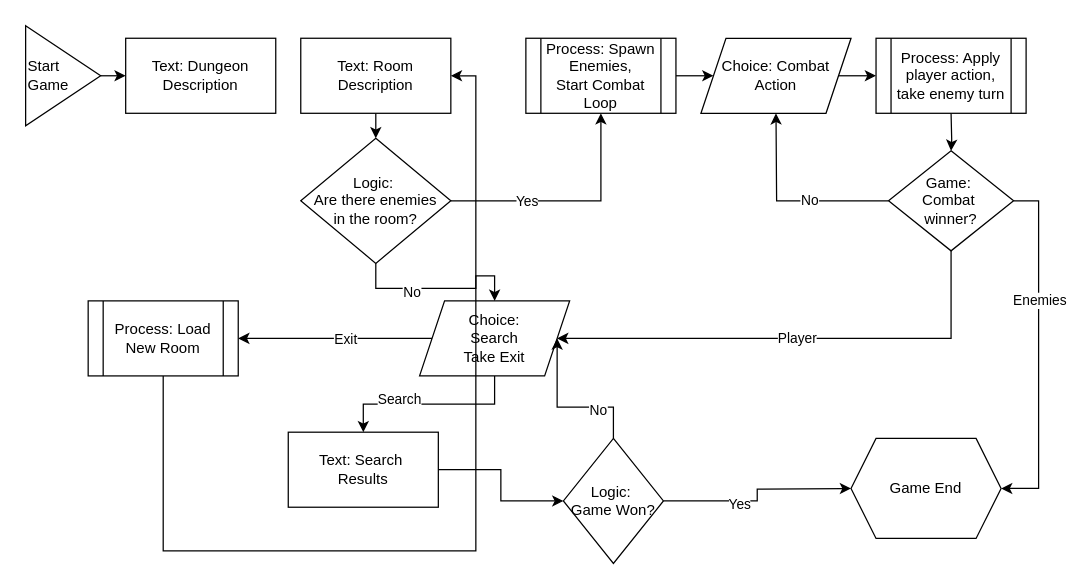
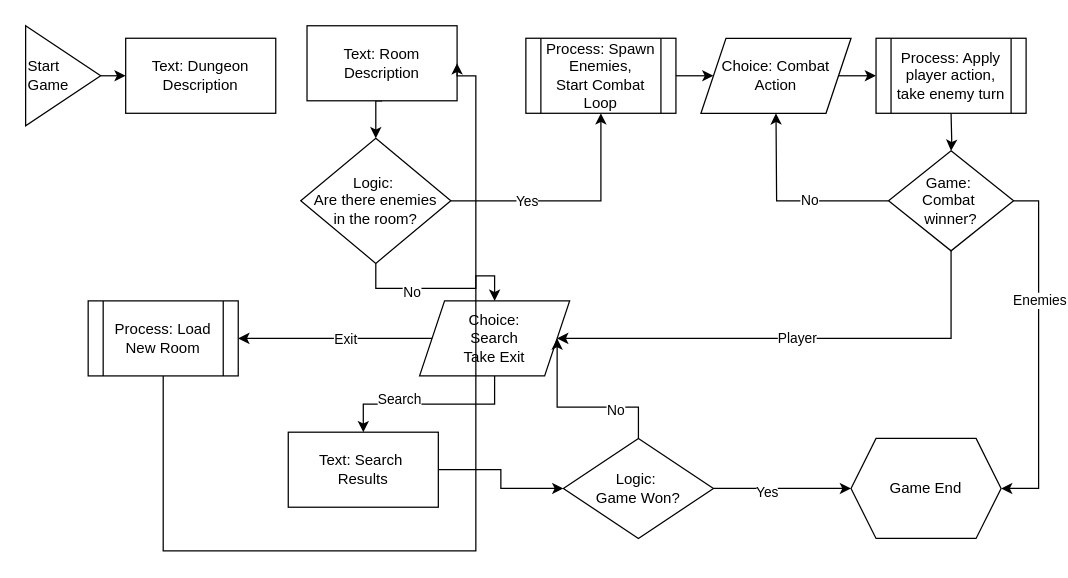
node "Text: Room Description": moved (376, 76) -> (382, 63)
node "Logic: Game Won?": size 100x125 -> 150x100
